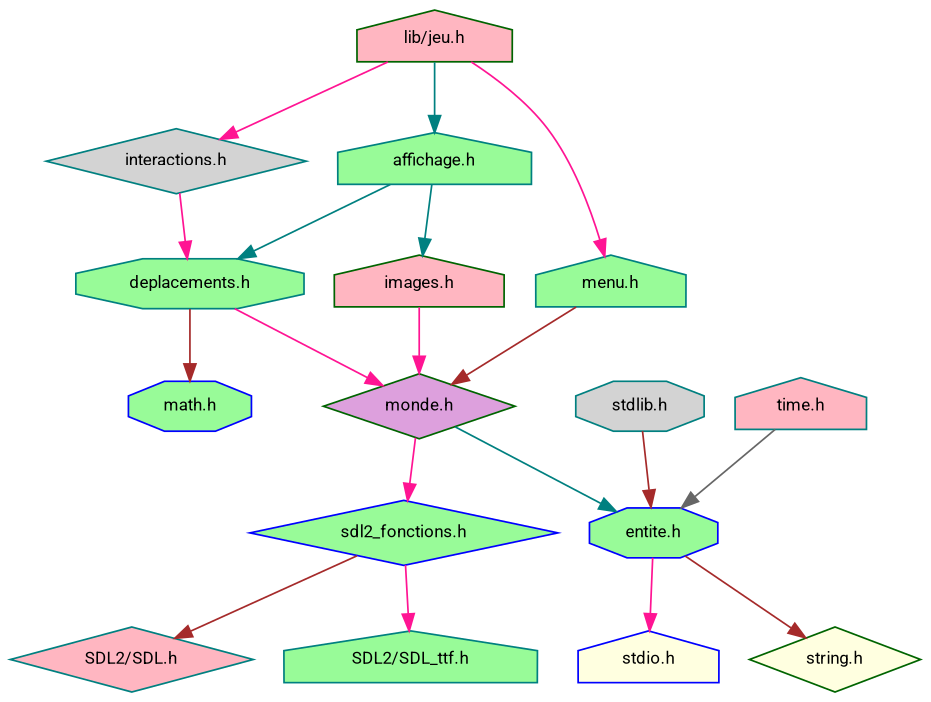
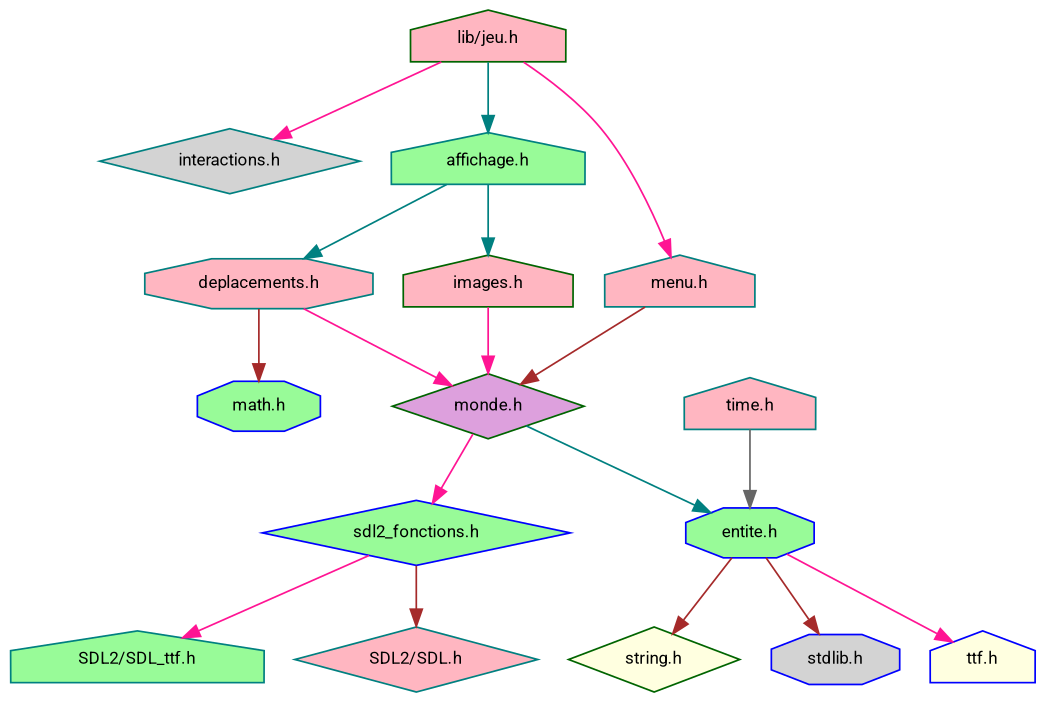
edge "interactions.h" -> "deplacements.h": removed
node "deplacements.h": fillcolor palegreen -> lightpink
node "menu.h": fillcolor palegreen -> lightpink
node "stdlib.h": color teal -> blue
edge "stdlib.h" -> "entite.h": reversed
node "stdio.h": label "stdio.h" -> "ttf.h"
